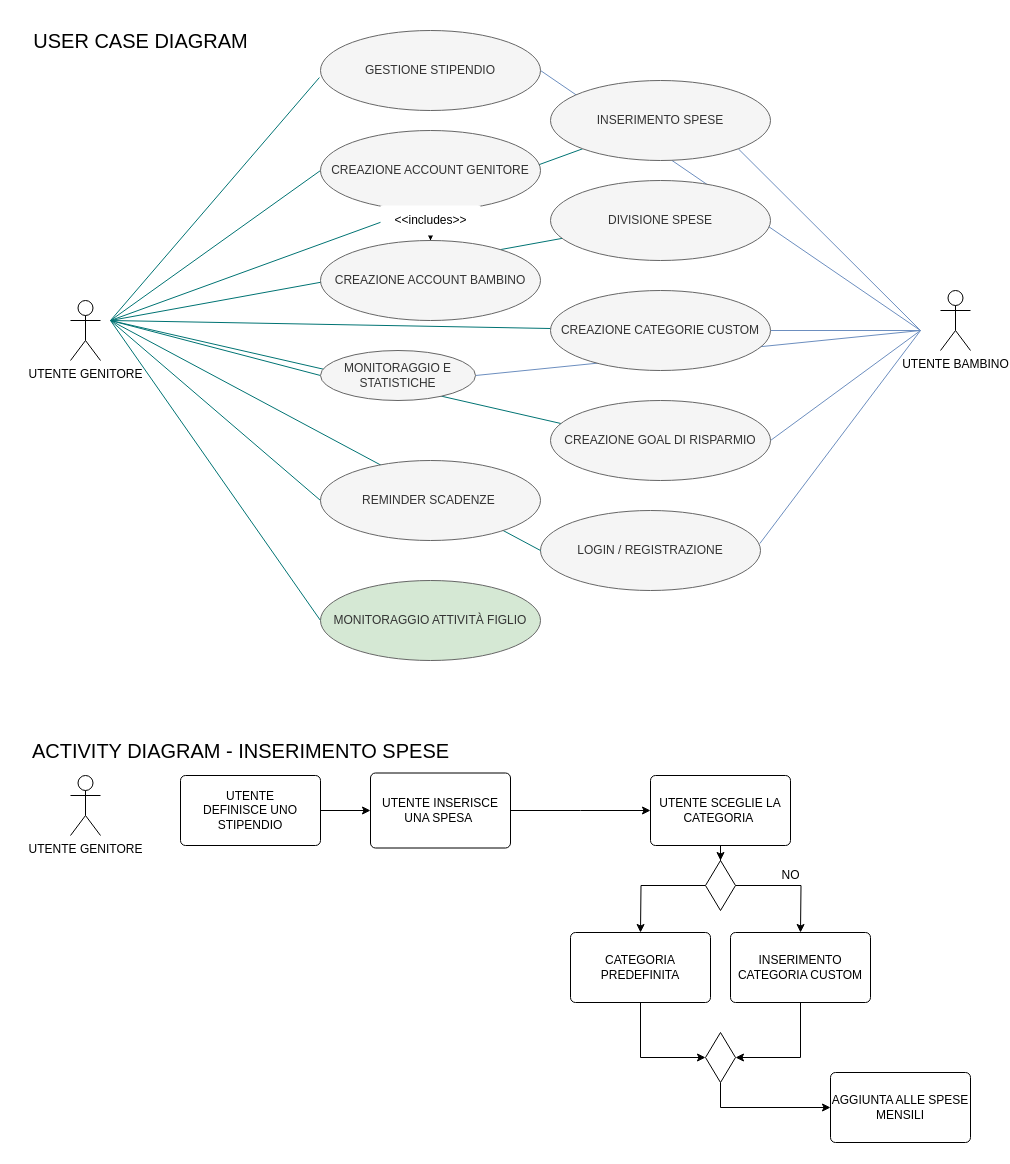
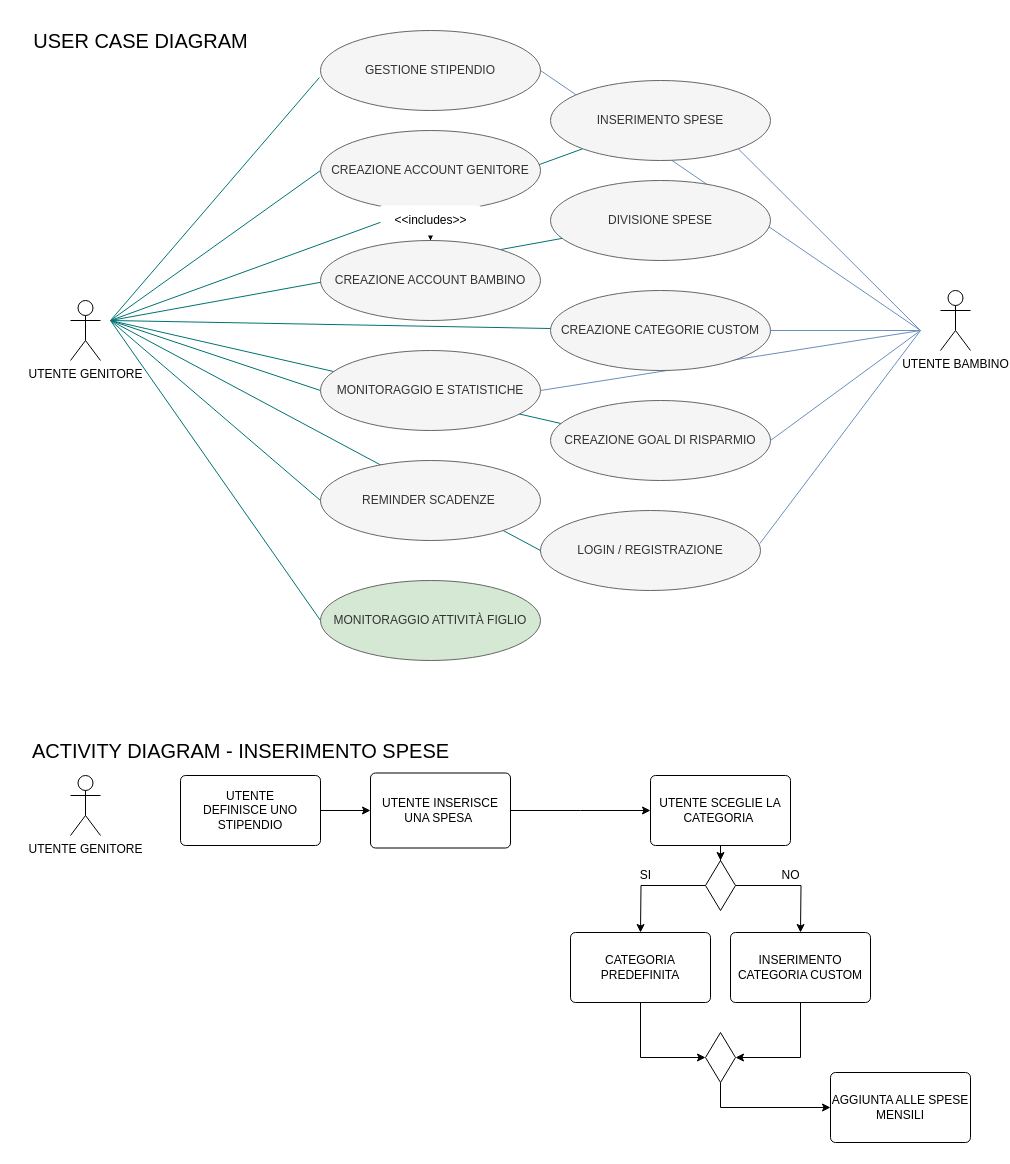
node "MONITORAGGIO E STATISTICHE": size 155x50 -> 220x80
node "SI": added
